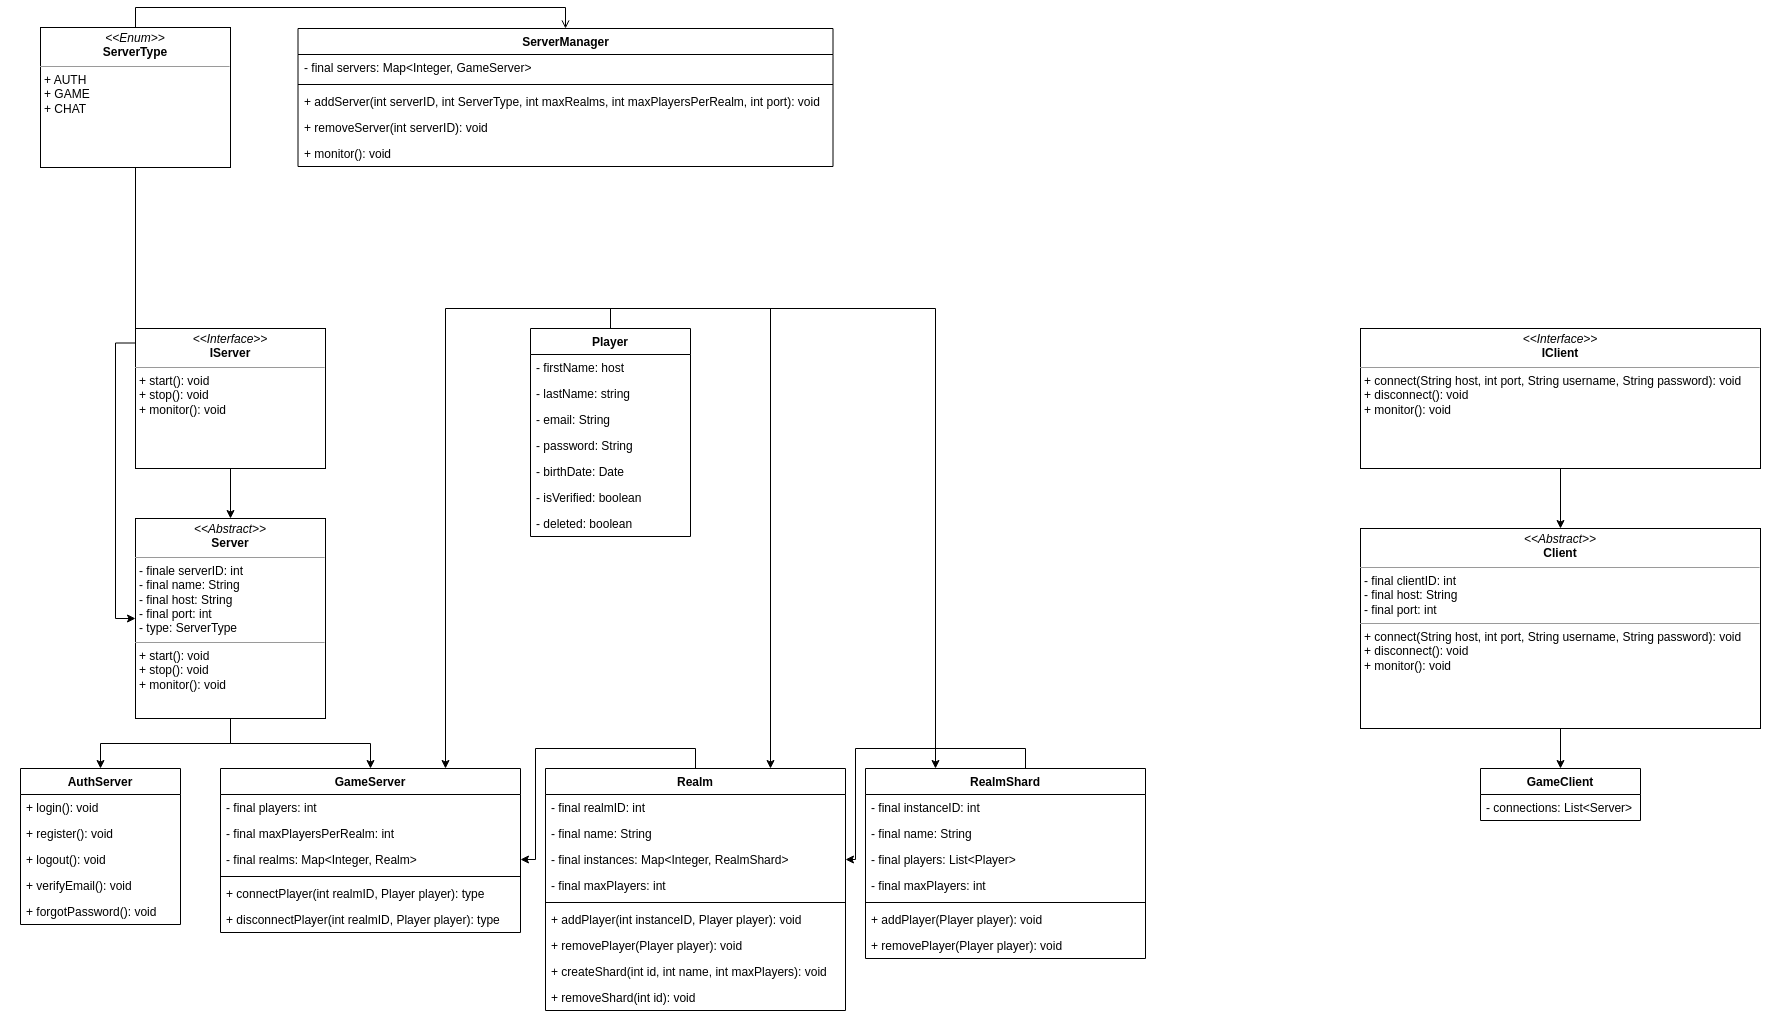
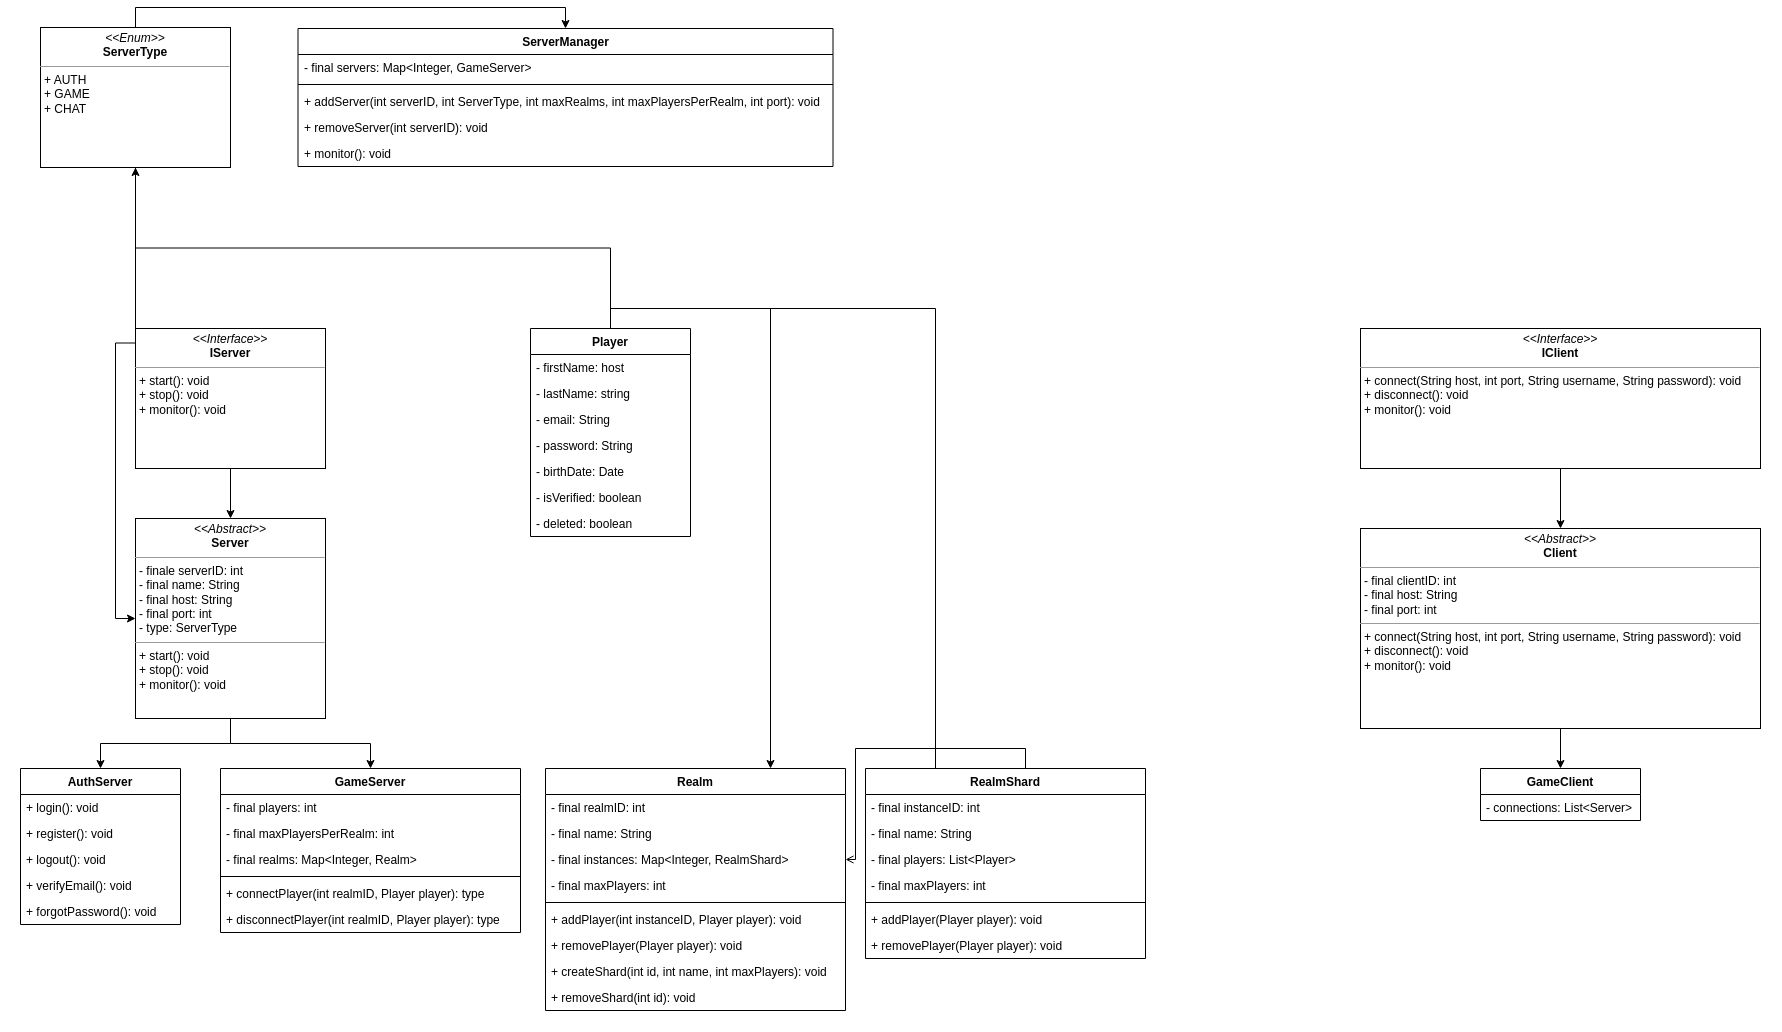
edge "<<Enum>> ServerType + AUTH + GAME + CHAT" -> "ServerManager": arrowhead open -> classic
edge "Player" -> "GameServer": now "Player" -> "<<Enum>> ServerType + AUTH + GAME + CHAT"
edge "Realm" -> "- final realms: Map<Integer, Realm>": removed
edge "Player" -> "RealmShard": arrowhead classic -> none
edge "RealmShard" -> "- final instances: Map<Integer, RealmShard>": arrowhead classic -> open
